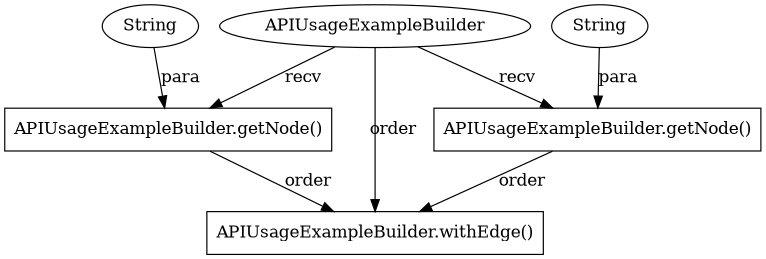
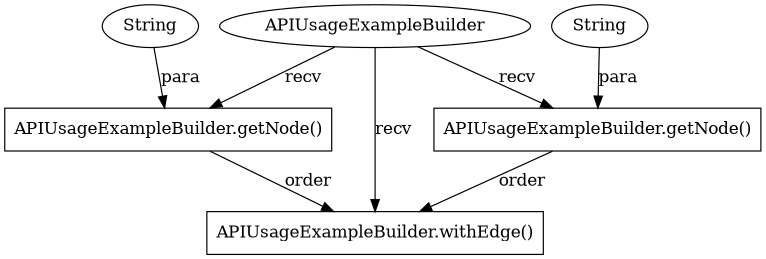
edge "APIUsageExampleBuilder" -> "APIUsageExampleBuilder.withEdge()": label "order" -> "recv"
